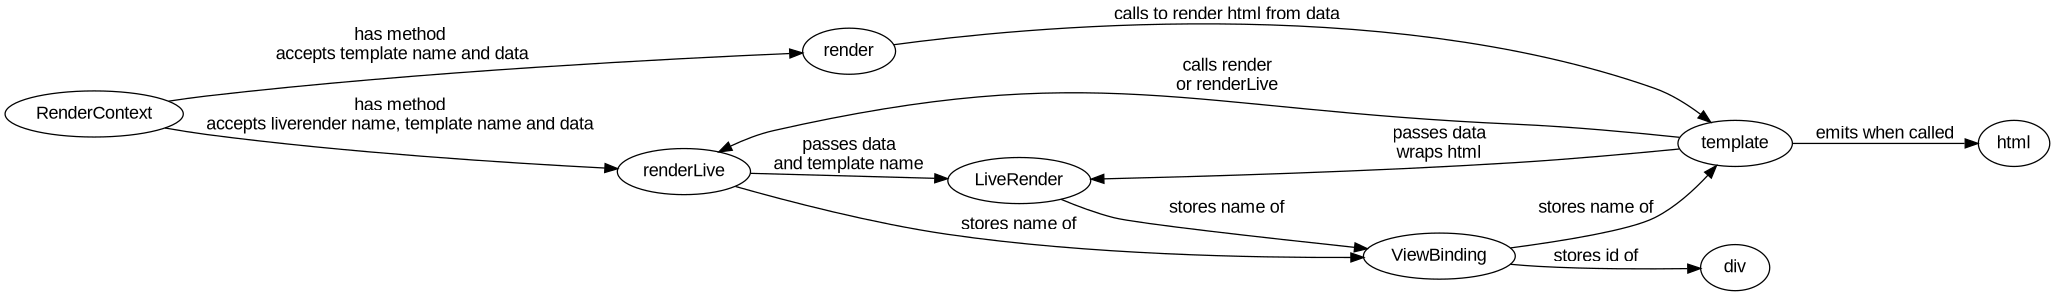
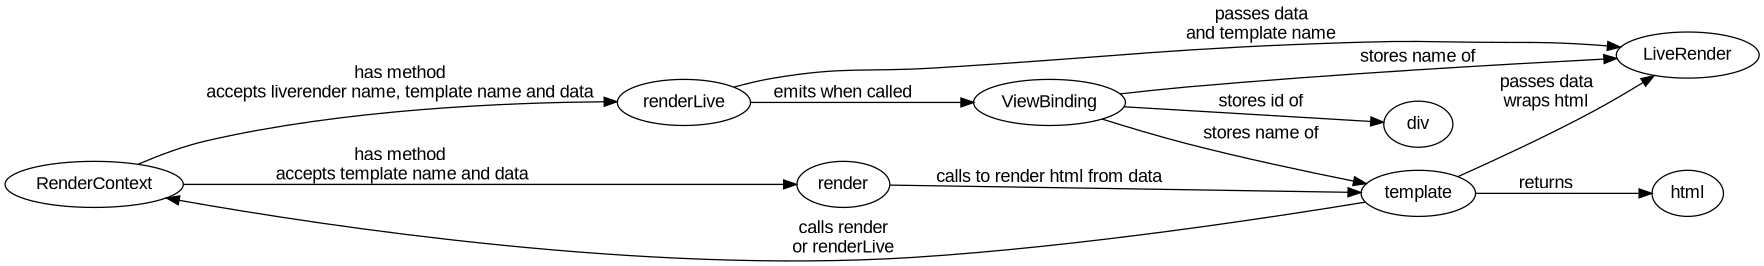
edge "template" -> "renderLive": now "template" -> "RenderContext"
edge "template" -> "html": label "emits when called" -> "returns"
edge "renderLive" -> "ViewBinding": label "stores name of" -> "emits when called"
edge "LiveRender" -> "ViewBinding": reversed
